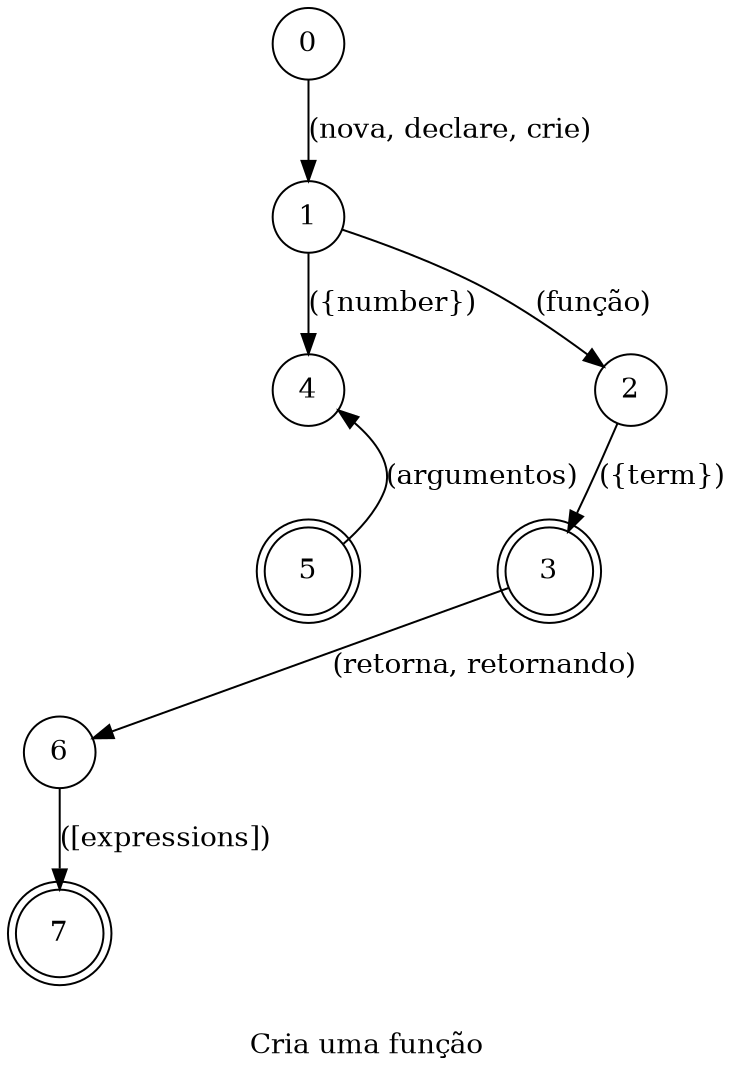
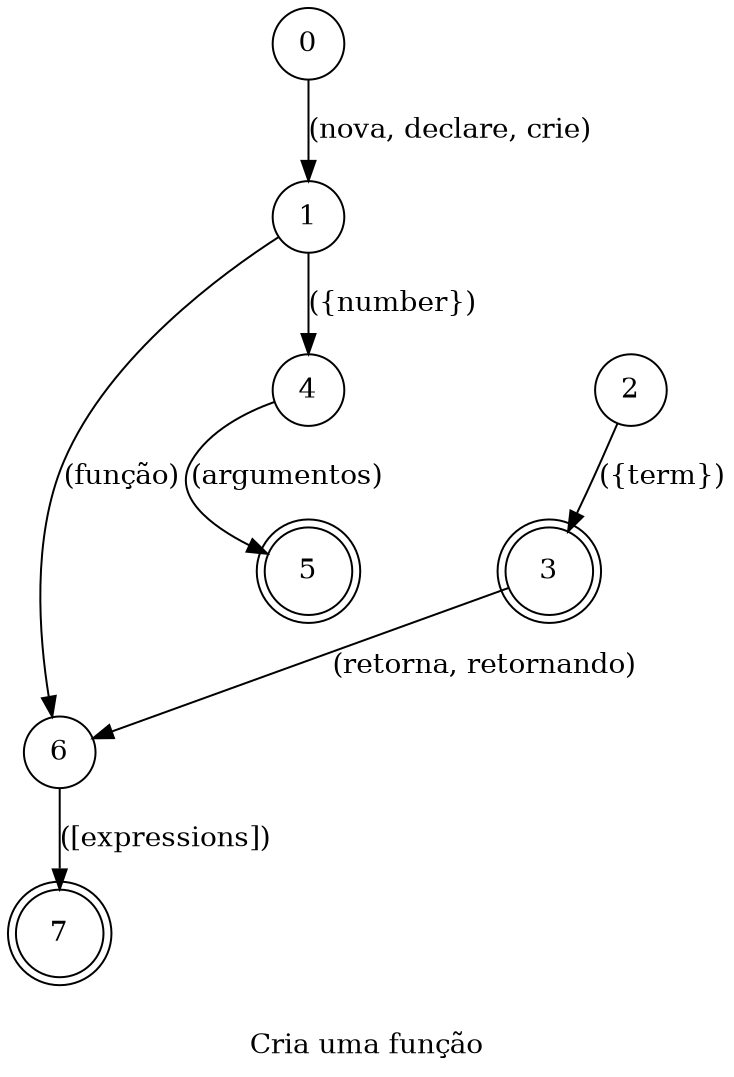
edge "1" -> "2": now "1" -> "6"
edge "5" -> "4": reversed
